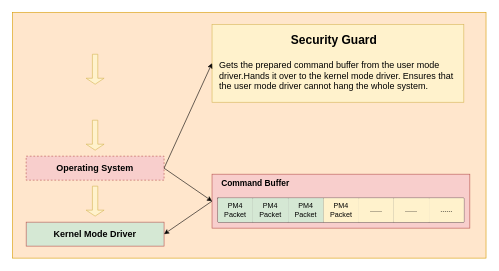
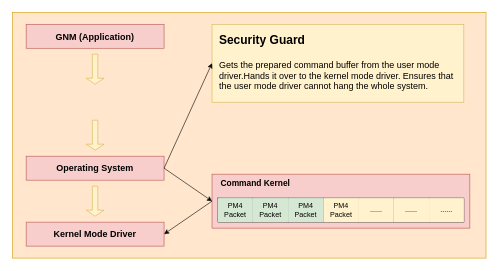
node "GNM (Application)": added
node "Security Guard": moved (376, 39) -> (304, 39)
node "Operating System": style dashed -> solid
node "Command Buffer": label "Command Buffer" -> "Command Kernel"
node "Kernel Mode Driver": fillcolor #d5e8d4 -> #f8cecc
